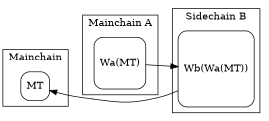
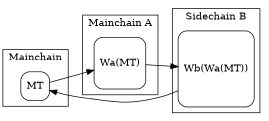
edge "MT" -> "Wa(MT)": added
